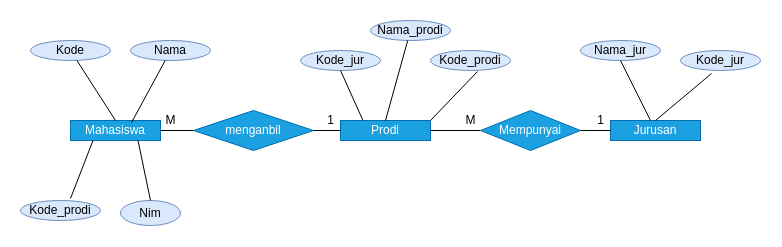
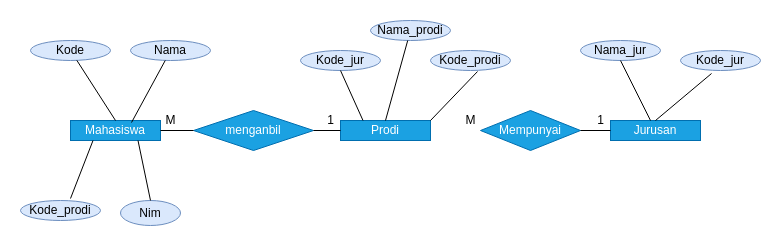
edge "Prodi" -- "Mempunyai": removed
